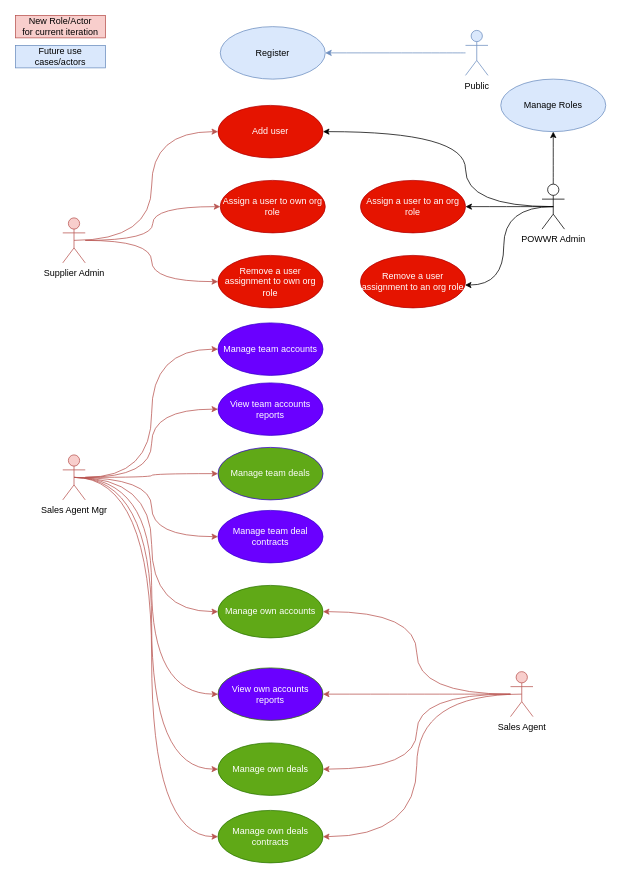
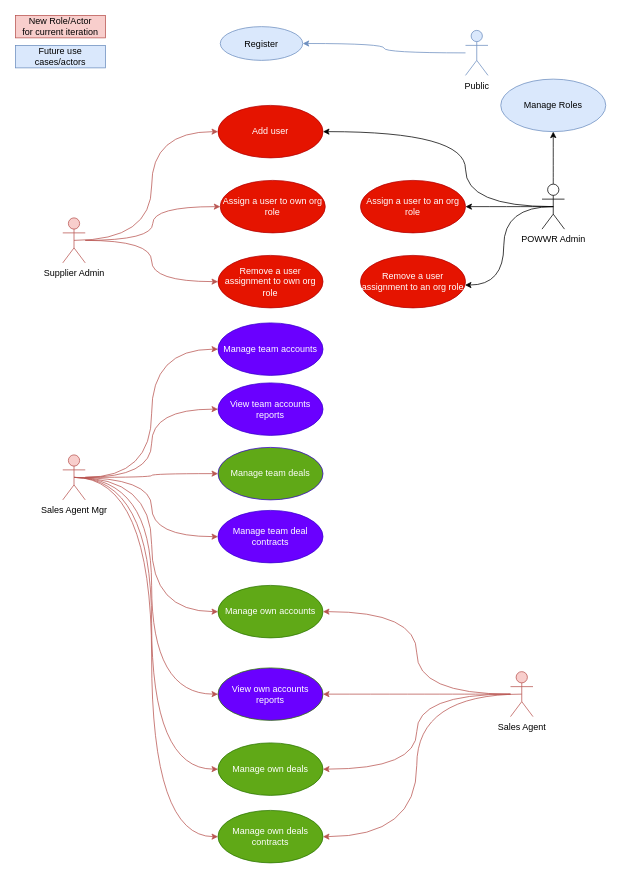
node "Register": size 105x53 -> 83x34
